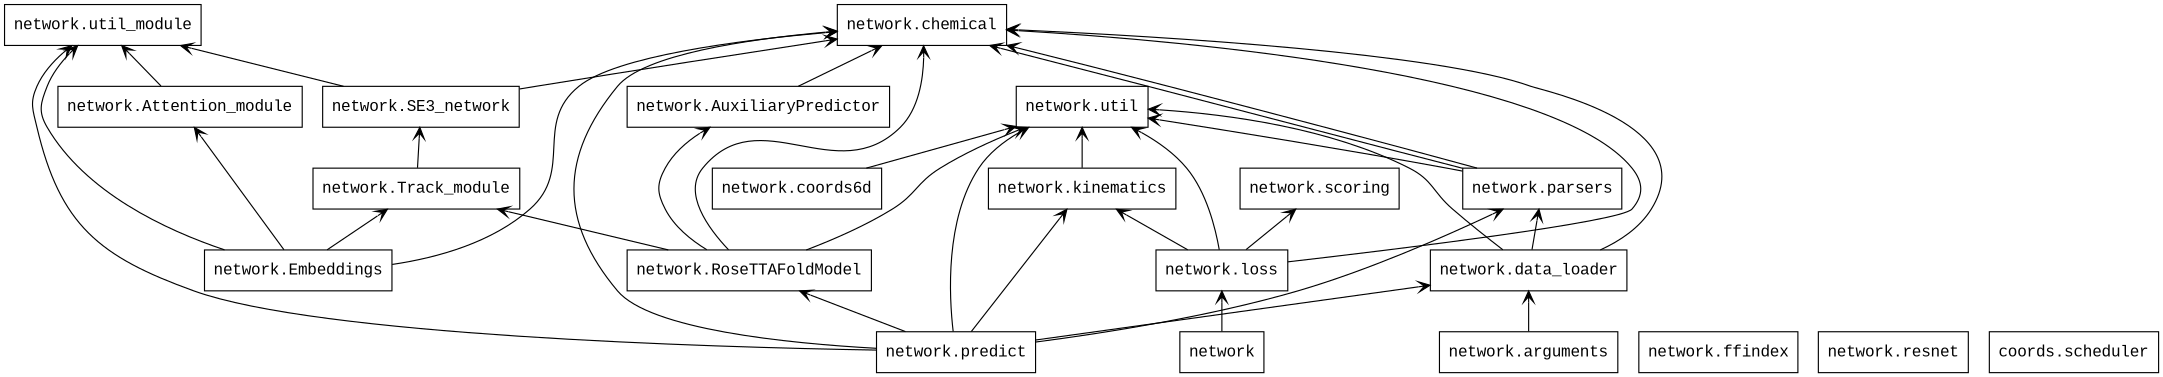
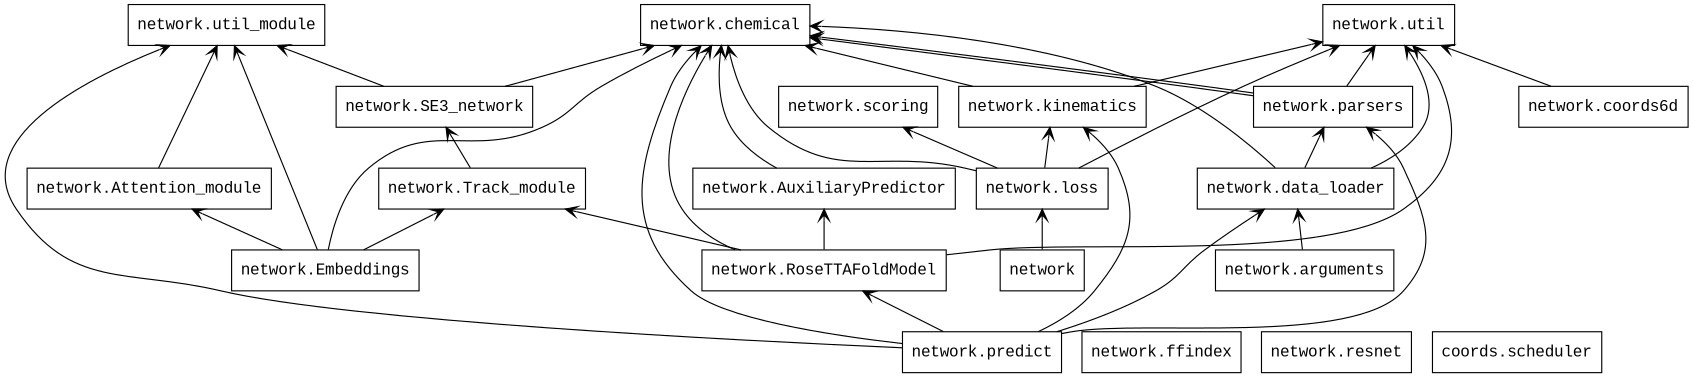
edge "network.kinematics" -> "network.chemical": added
edge "network.predict" -> "network.util": removed
